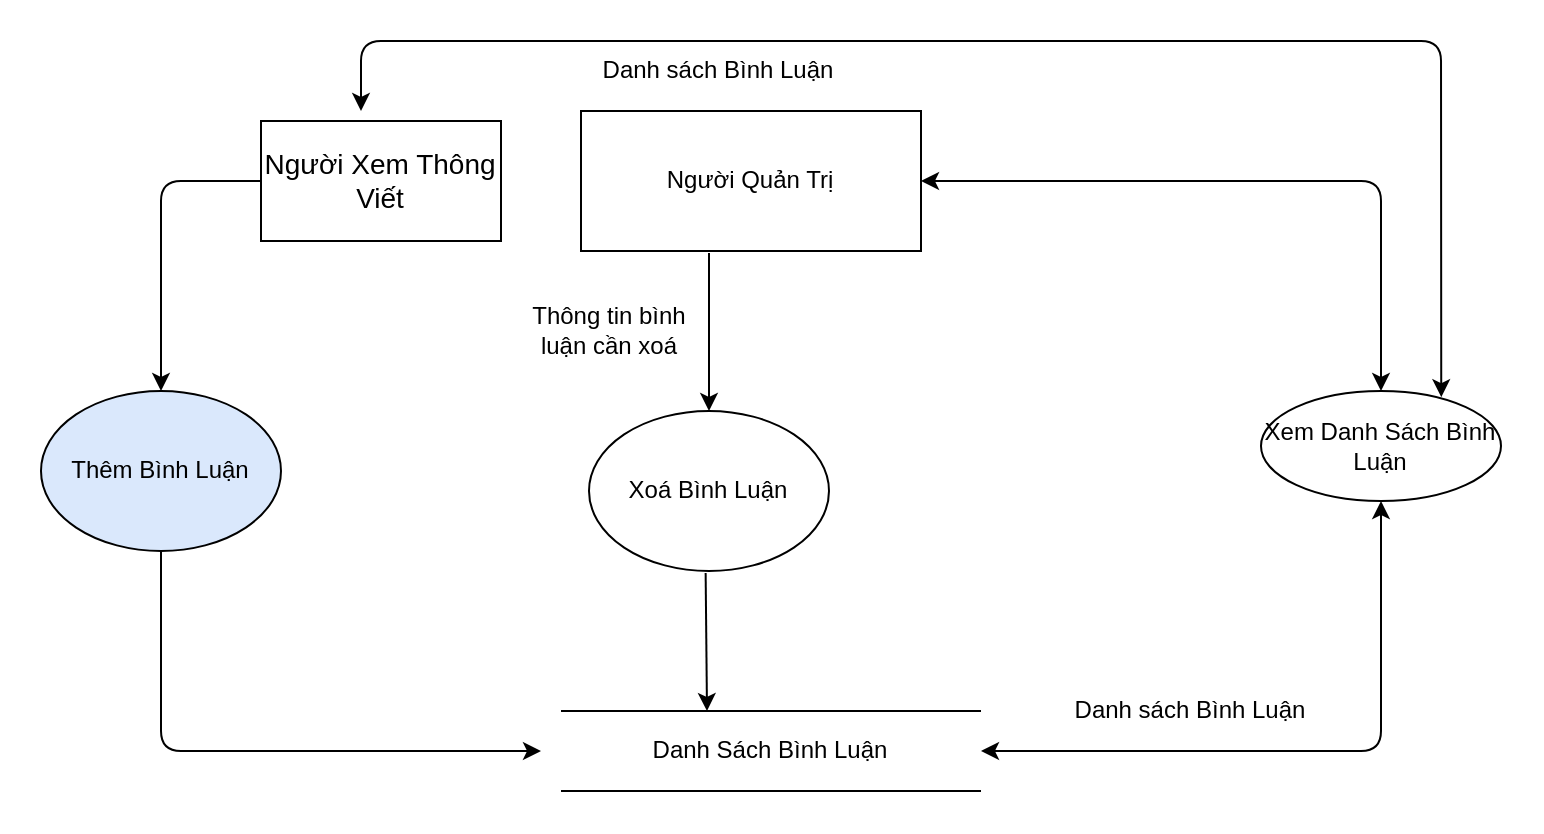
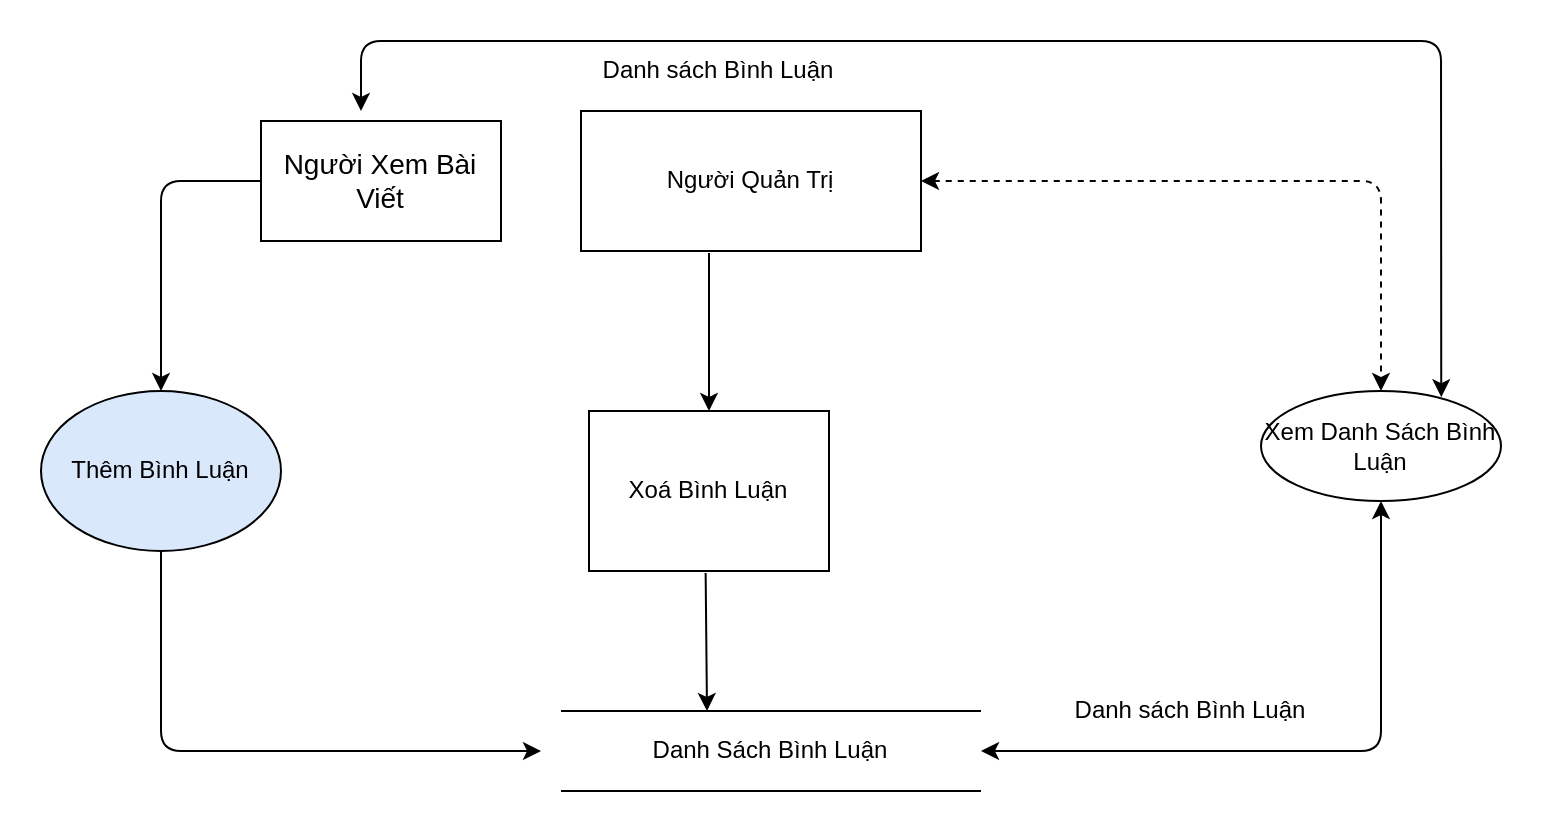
node "Người Xem Thông Viết": label "Người Xem Thông Viết" -> "Người Xem Bài Viết"
edge "Người Quản Trị" -- "Xem Danh Sách Bình Luận": style solid -> dashed
node "Thông tin bình luận cần xoá": removed
node "Xoá Bình Luận": shape ellipse -> rectangle
